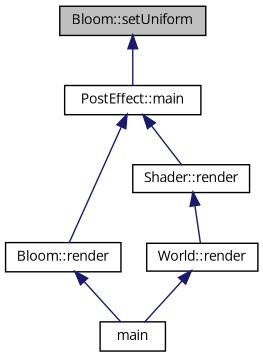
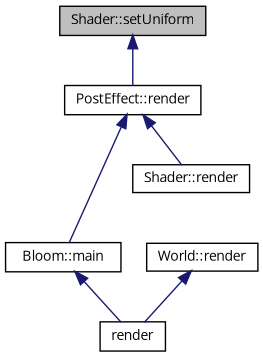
node "Bloom::setUniform": label "Bloom::setUniform" -> "Shader::setUniform"
node "PostEffect::main": label "PostEffect::main" -> "PostEffect::render"
edge "World::render" -> "Shader::render": removed
node "Bloom::render": label "Bloom::render" -> "Bloom::main"
node "main": label "main" -> "render"
